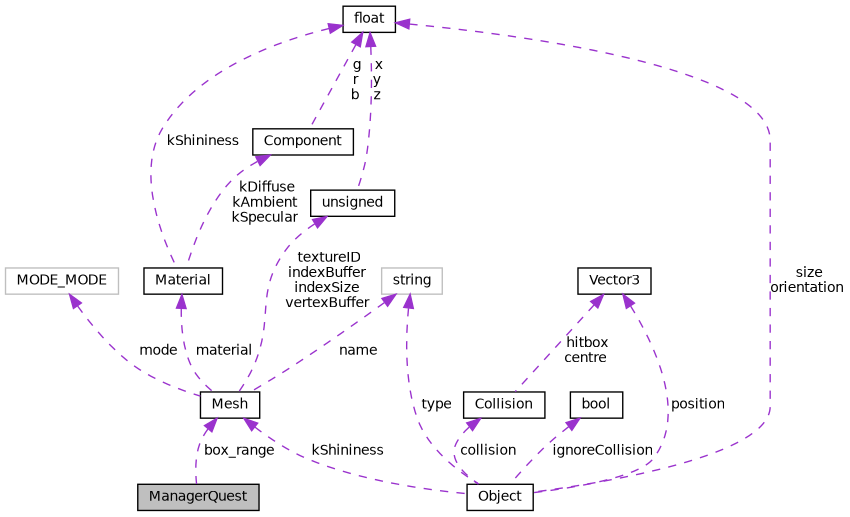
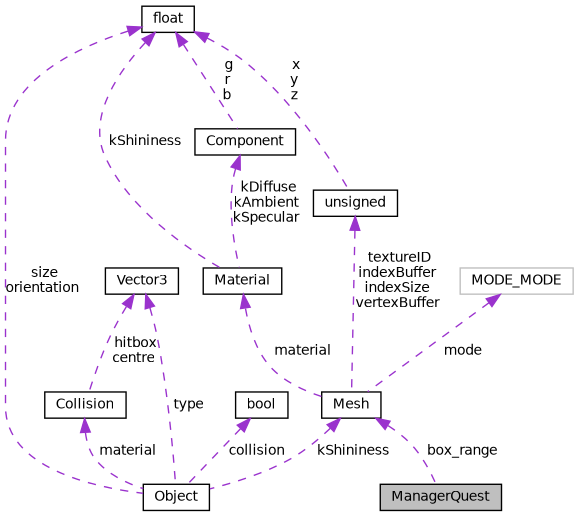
node "string": removed
edge "Object" -> "Vector3": label " position" -> " type"
edge "Object" -> "Collision": label " collision" -> " material"
edge "Object" -> "bool": label " ignoreCollision" -> " collision"
